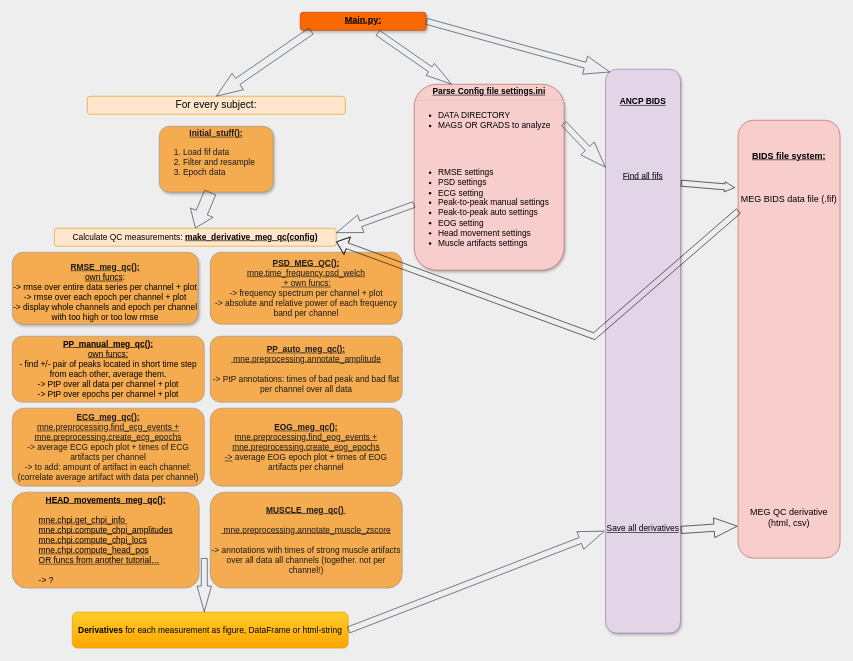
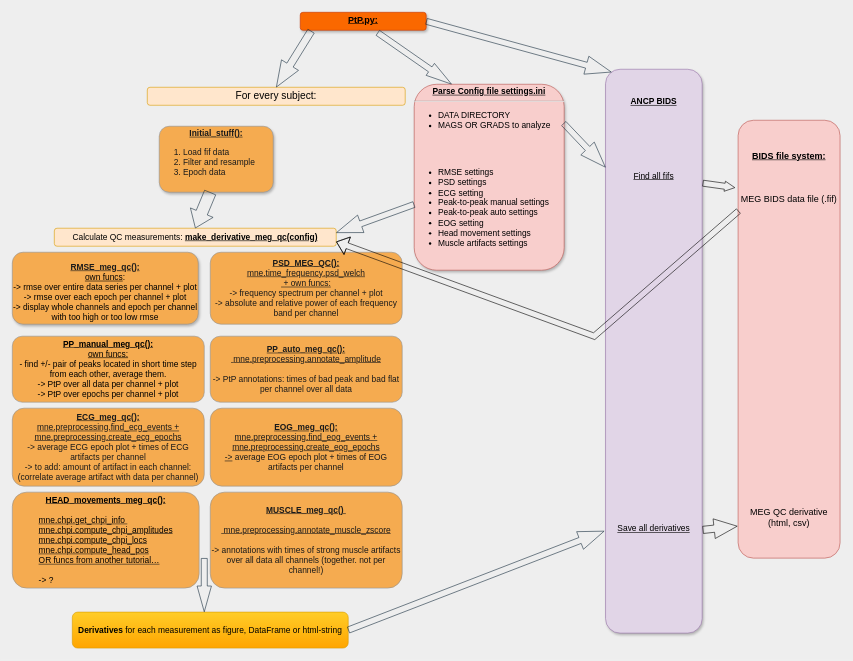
node "Main.py:": label "Main.py:" -> "PtP.py:"
node "For every subject:": moved (216, 105) -> (276, 96)
node "ANCP BIDS Find all fifs Save all derivatives": size 75x564 -> 97x564
